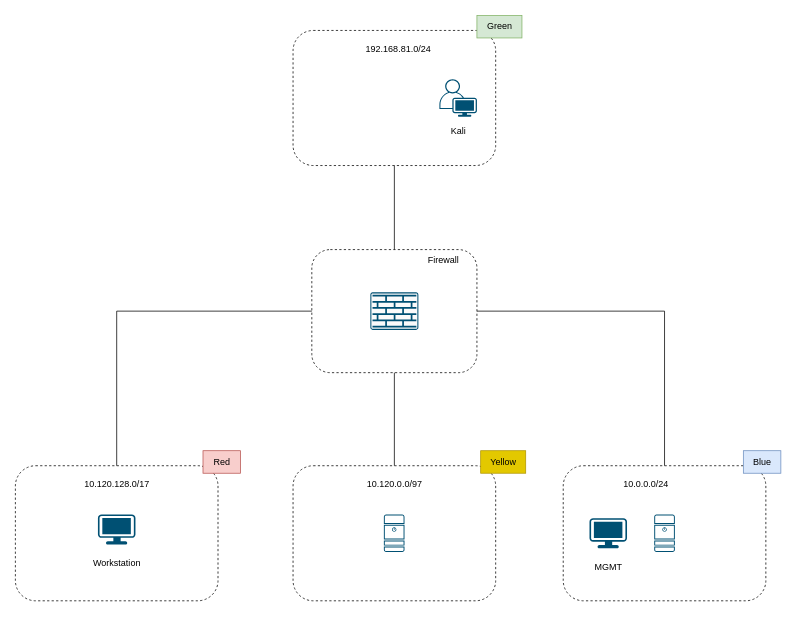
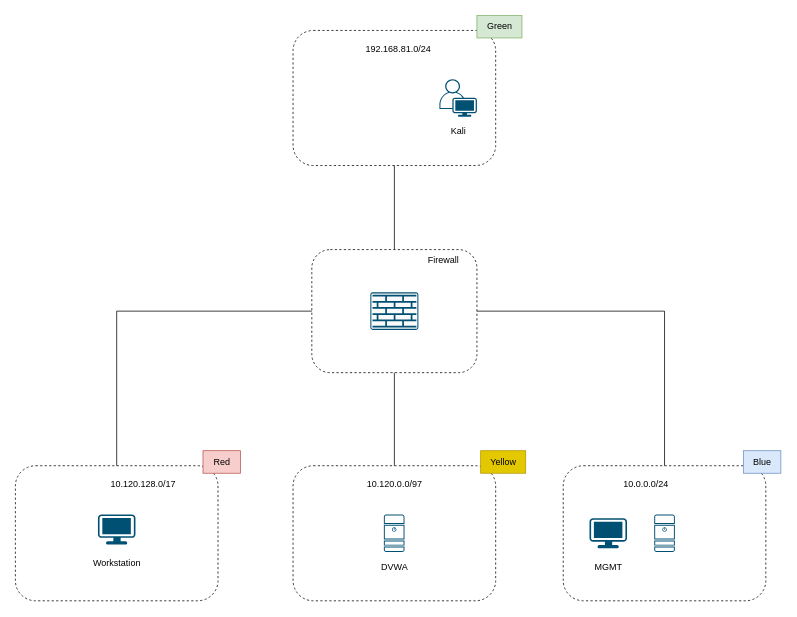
node "10.120.128.0/17": moved (117, 484) -> (143, 484)
node "DVWA": added
